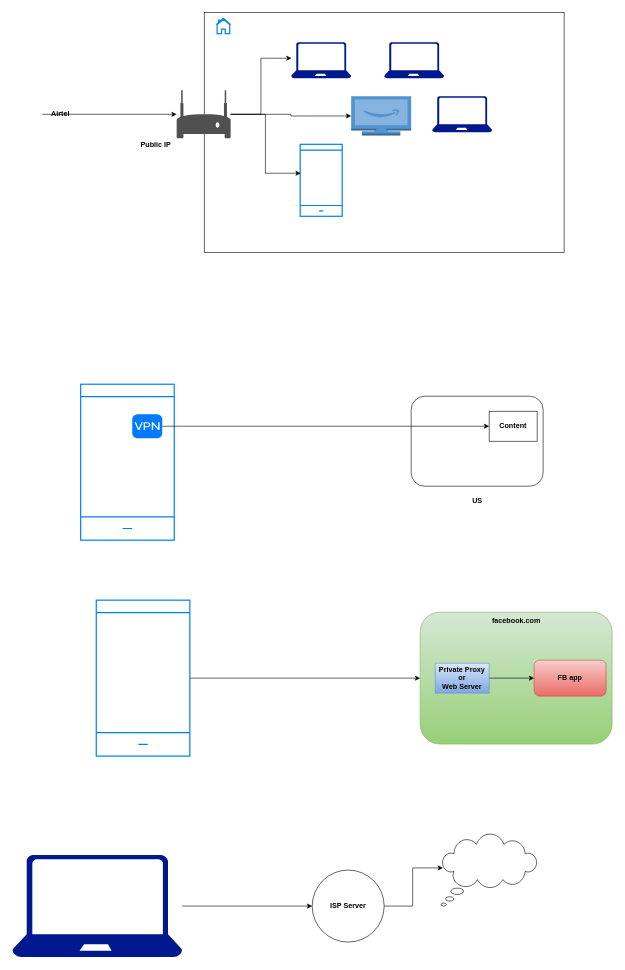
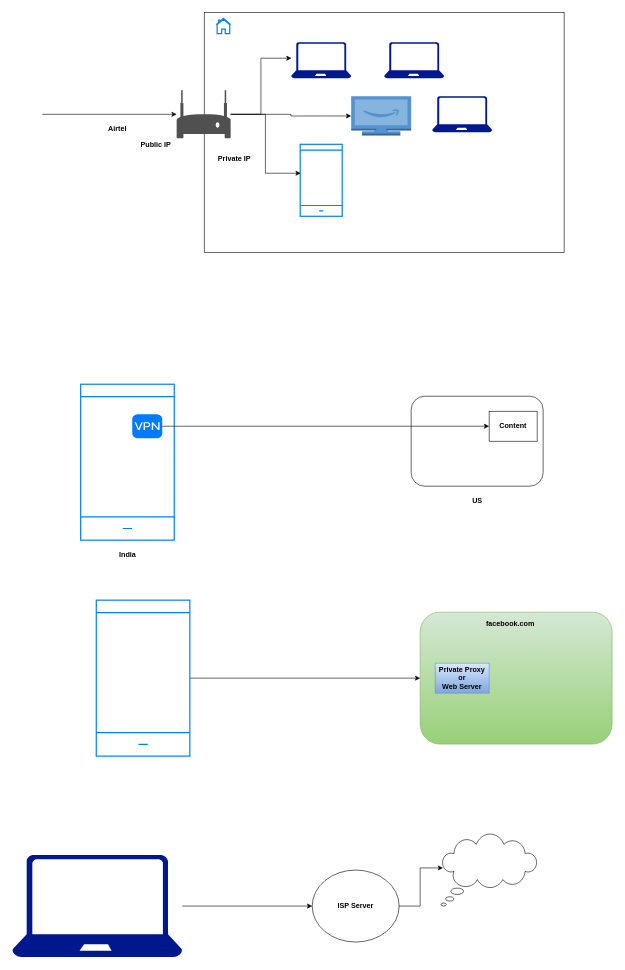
node "Airtel": moved (60, 114) -> (117, 129)
node "Private IP": added
node "India": added
node "facebook.com": moved (516, 621) -> (510, 624)
edge "Private Proxy or Web Server" -> "FB app": removed
node "FB app": removed
node "ISP Server": size 72x72 -> 87x72
